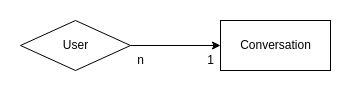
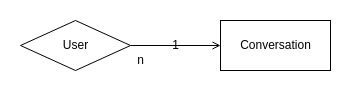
edge "User" -> "Conversation": arrowhead classic -> open
node "1": moved (211, 61) -> (176, 46)
